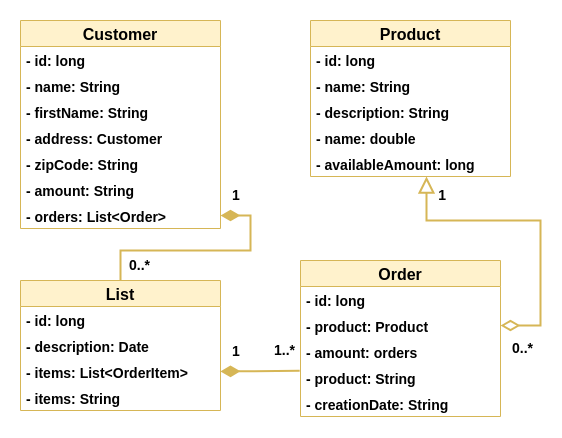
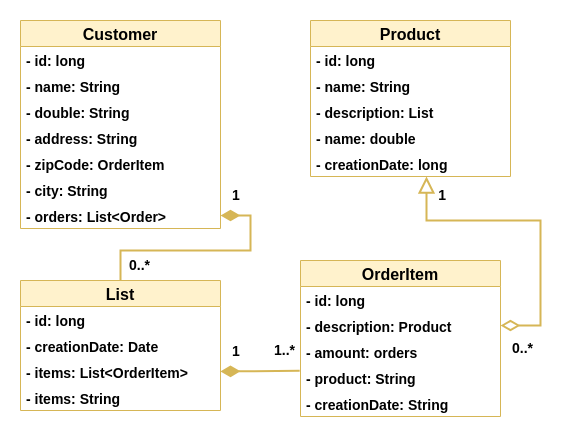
node "- firstName: String": label "- firstName: String" -> "- double: String"
node "- description: String": label "- description: String" -> "- description: List"
node "- address: Customer": label "- address: Customer" -> "- address: String"
node "- zipCode: String": label "- zipCode: String" -> "- zipCode: OrderItem"
node "- availableAmount: long": label "- availableAmount: long" -> "- creationDate: long"
node "- amount: String": label "- amount: String" -> "- city: String"
node "Order": label "Order" -> "OrderItem"
node "- product: Product": label "- product: Product" -> "- description: Product"
node "- description: Date": label "- description: Date" -> "- creationDate: Date"
